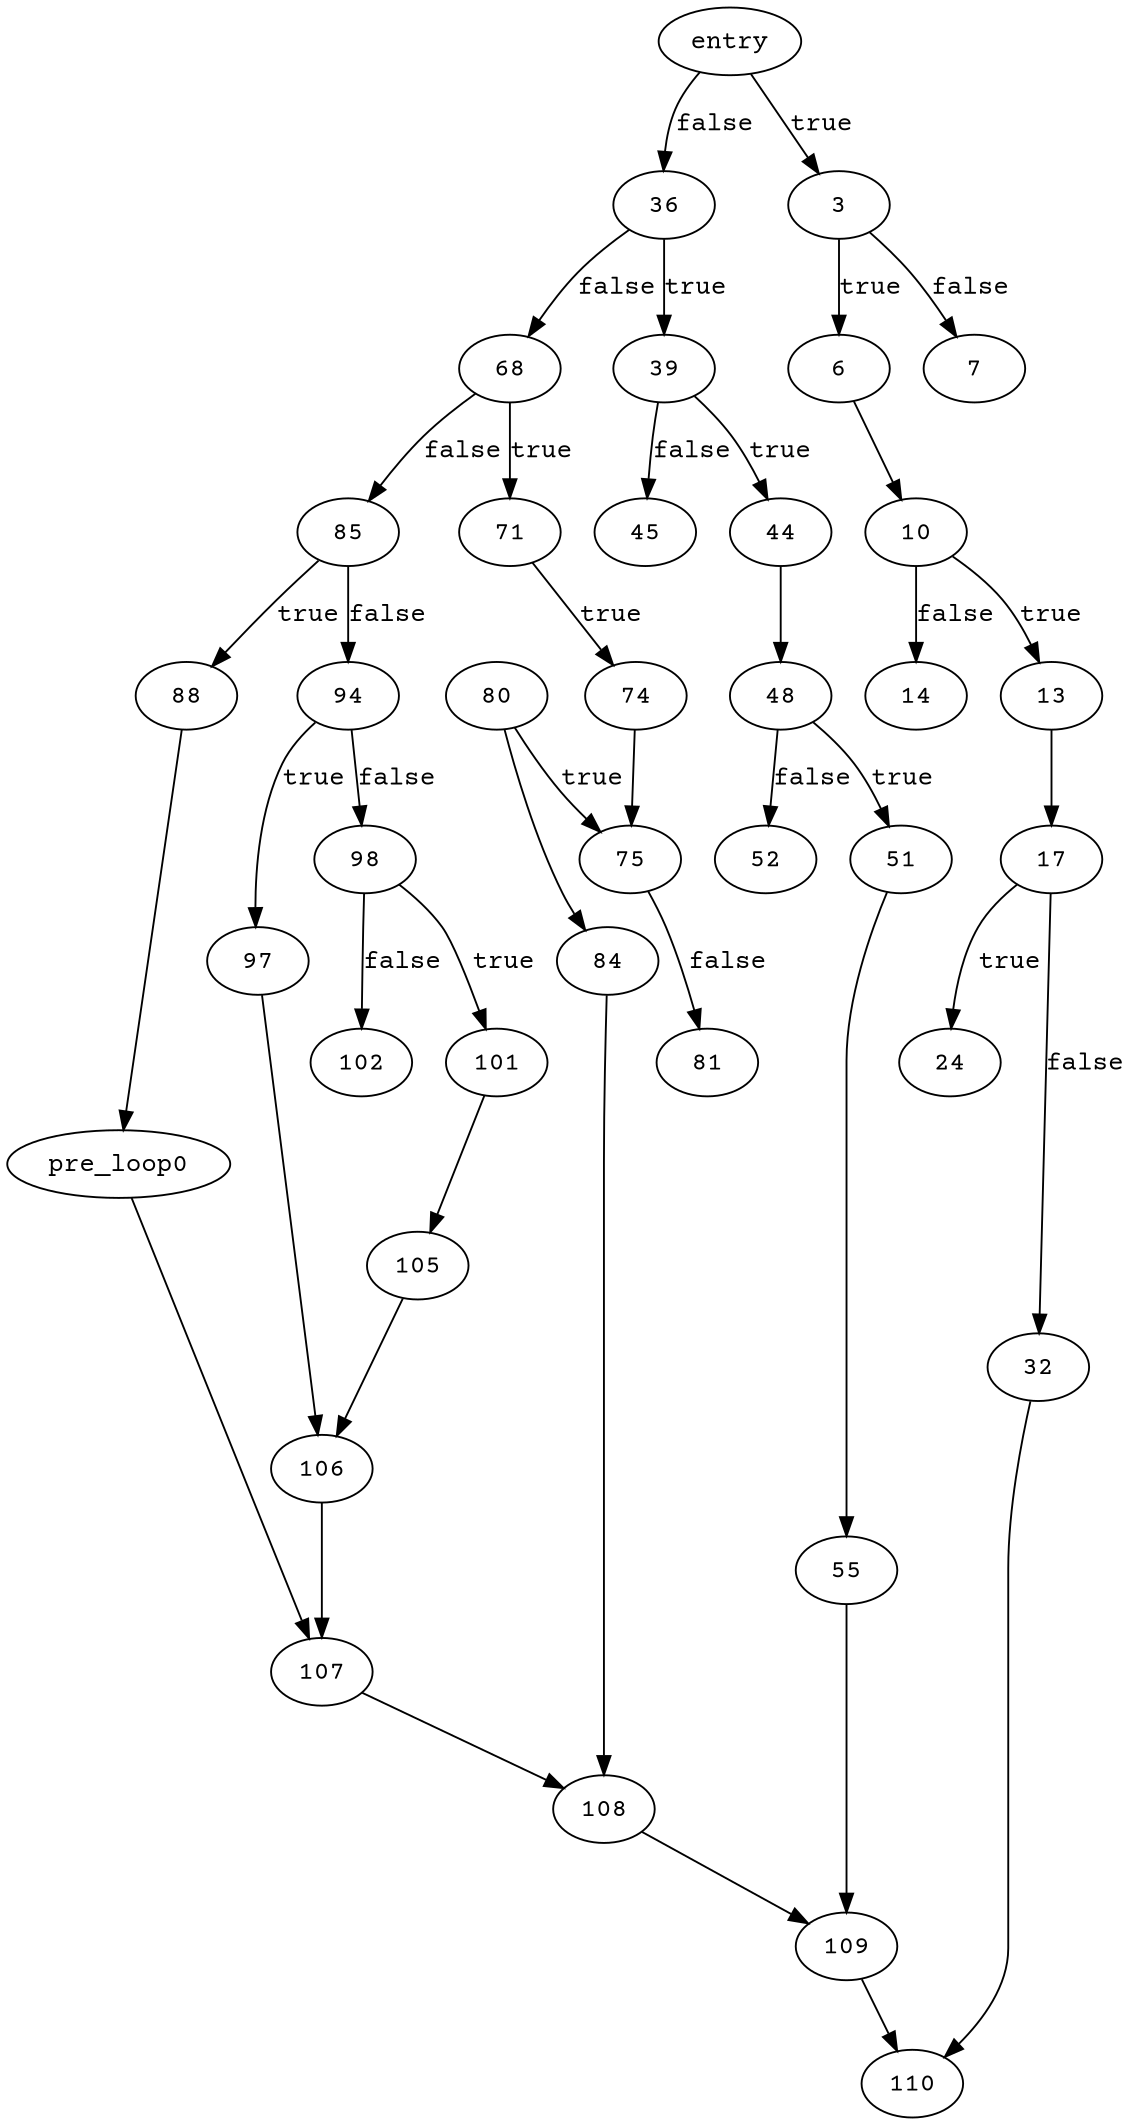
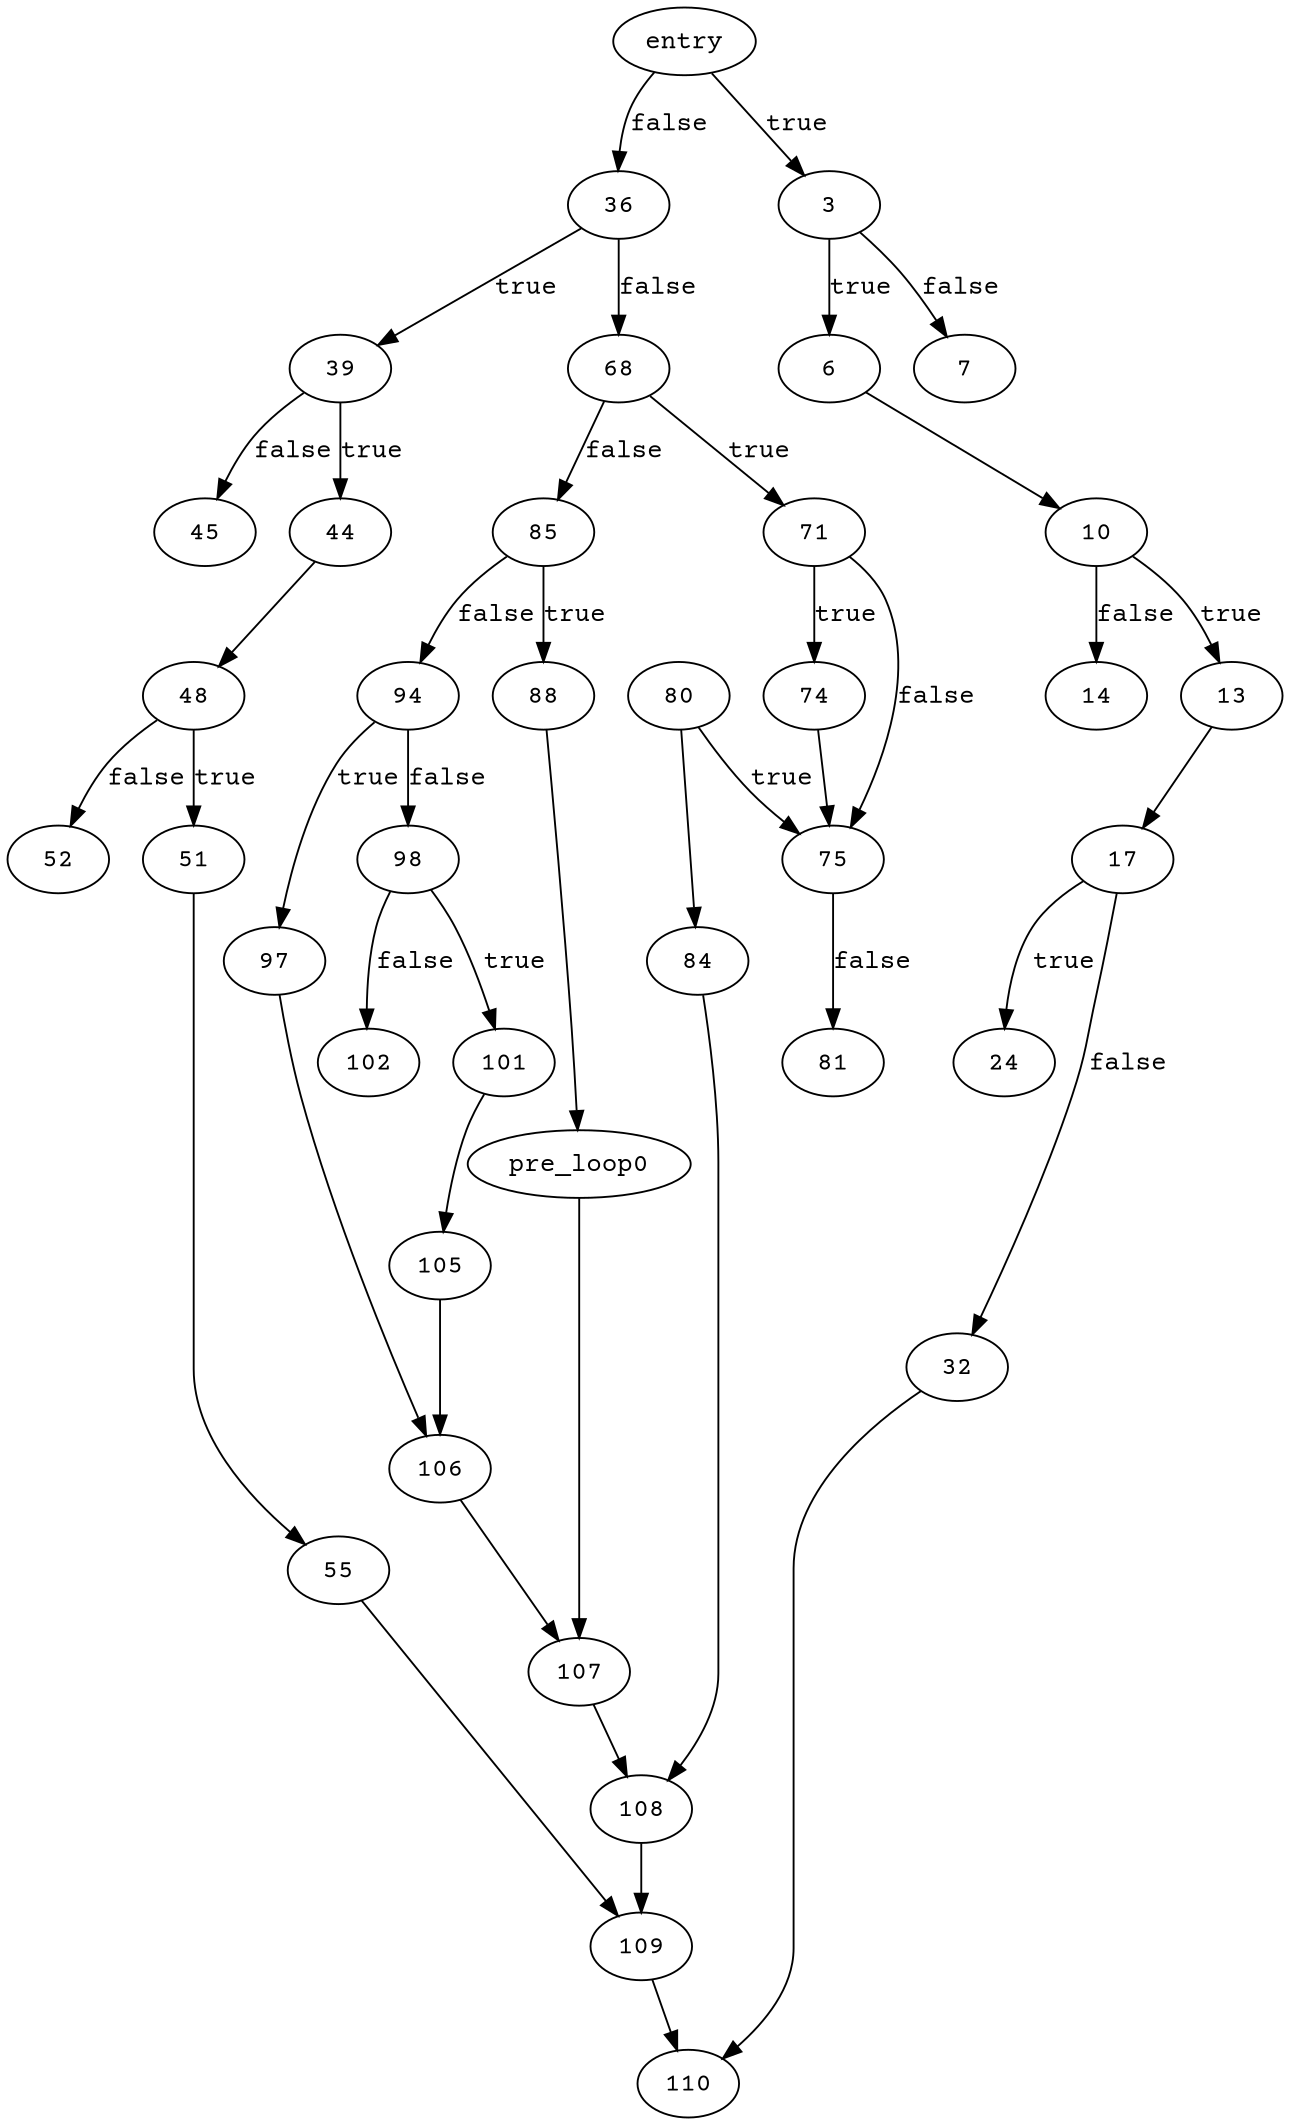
edge "71" -> "75": added, label "false"
